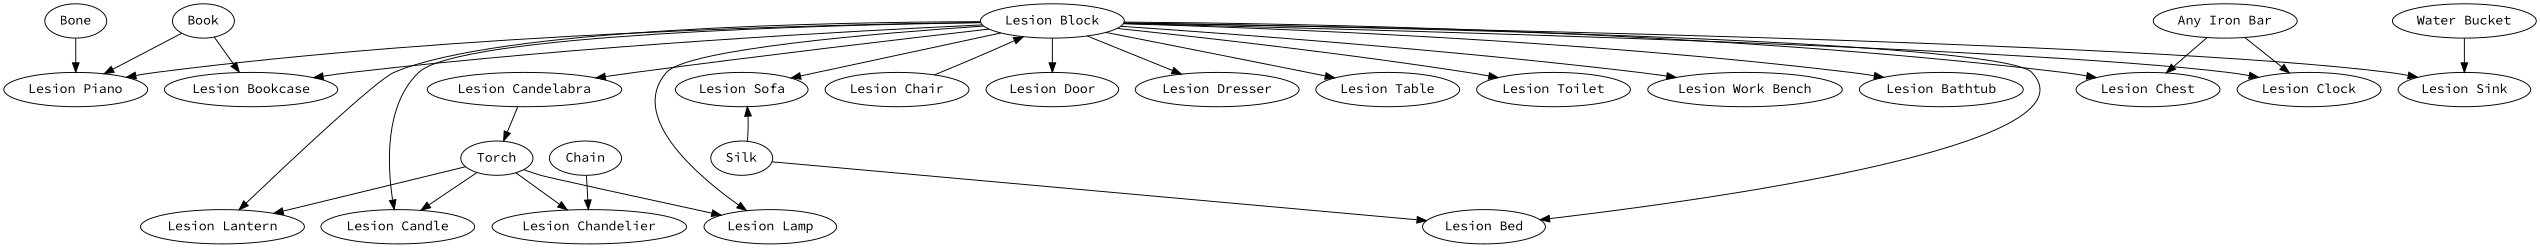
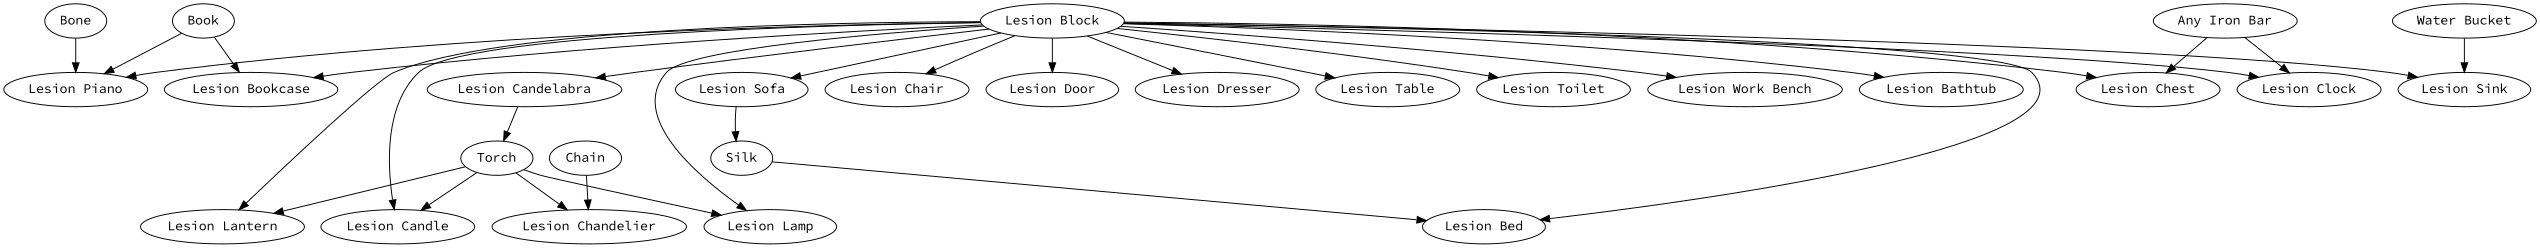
edge "Lesion Chair" -> "Lesion Block": reversed
edge "Silk" -> "Lesion Sofa": reversed
